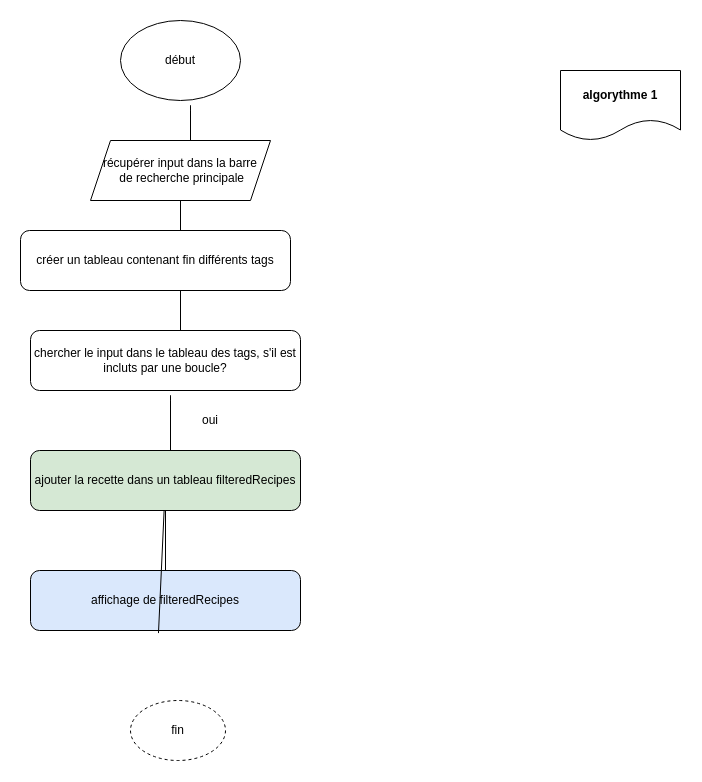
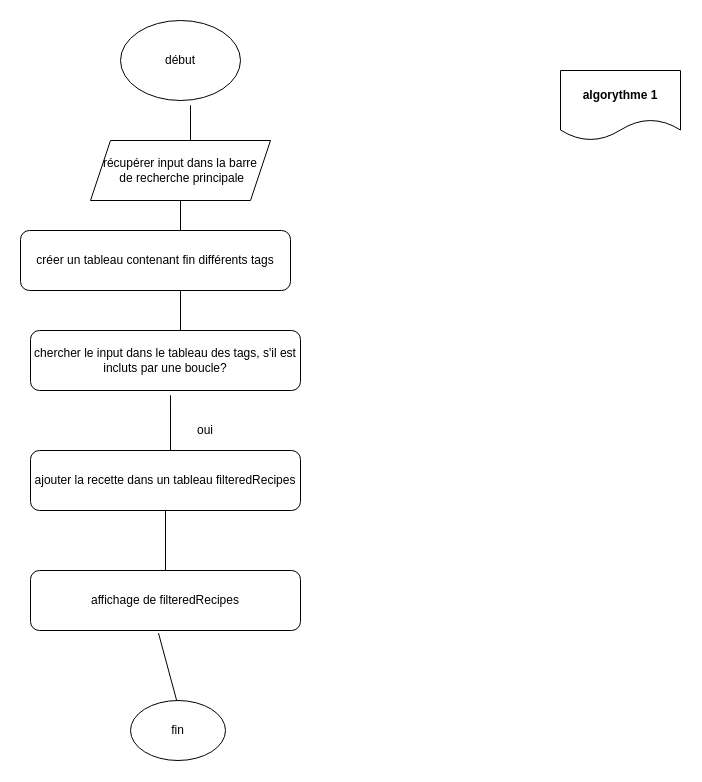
node "oui": moved (211, 421) -> (206, 431)
node "ajouter la recette dans un tableau filteredRecipes": fillcolor #d5e8d4 -> #ffffff
edge "ajouter la recette dans un tableau filteredRecipes" -- "affichage de filteredRecipes": now "fin" -- "affichage de filteredRecipes"
node "affichage de filteredRecipes": fillcolor #dae8fc -> #ffffff
node "fin": style dashed -> solid
